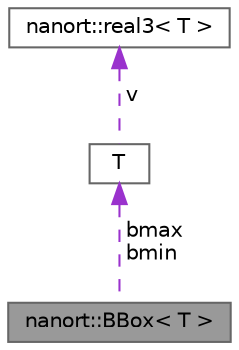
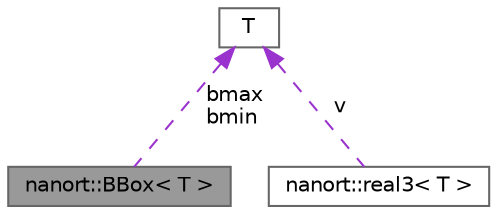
edge "T" -> "nanort::real3< T >": reversed
